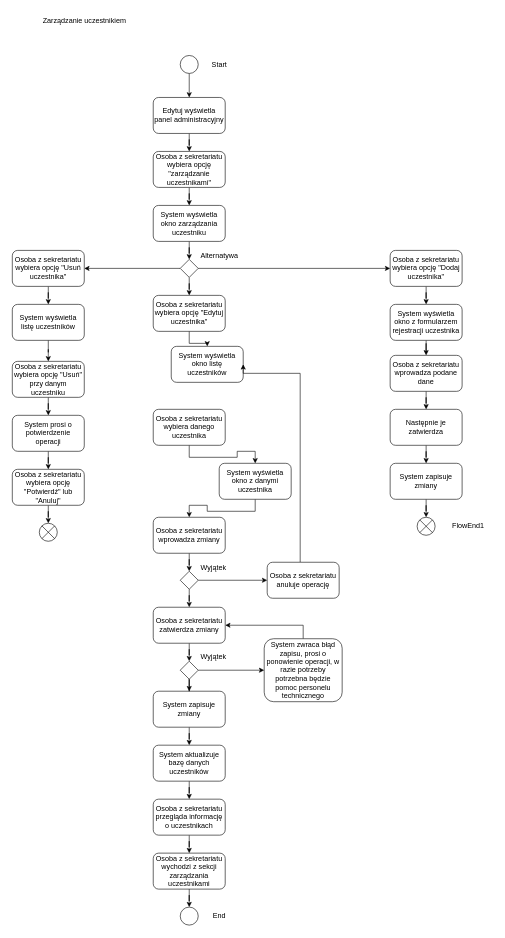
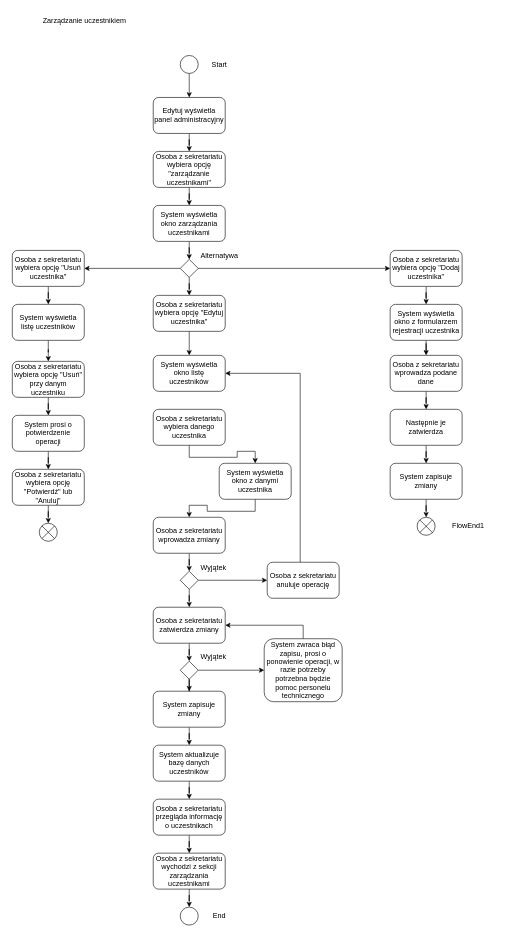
node "System wyświetla okno zarządzania uczestniku": label "System wyświetla okno zarządzania uczestniku" -> "System wyświetla okno zarządzania uczestnikami"
node "System wyświetla okno listę uczestników": moved (207, 365) -> (189, 374)
